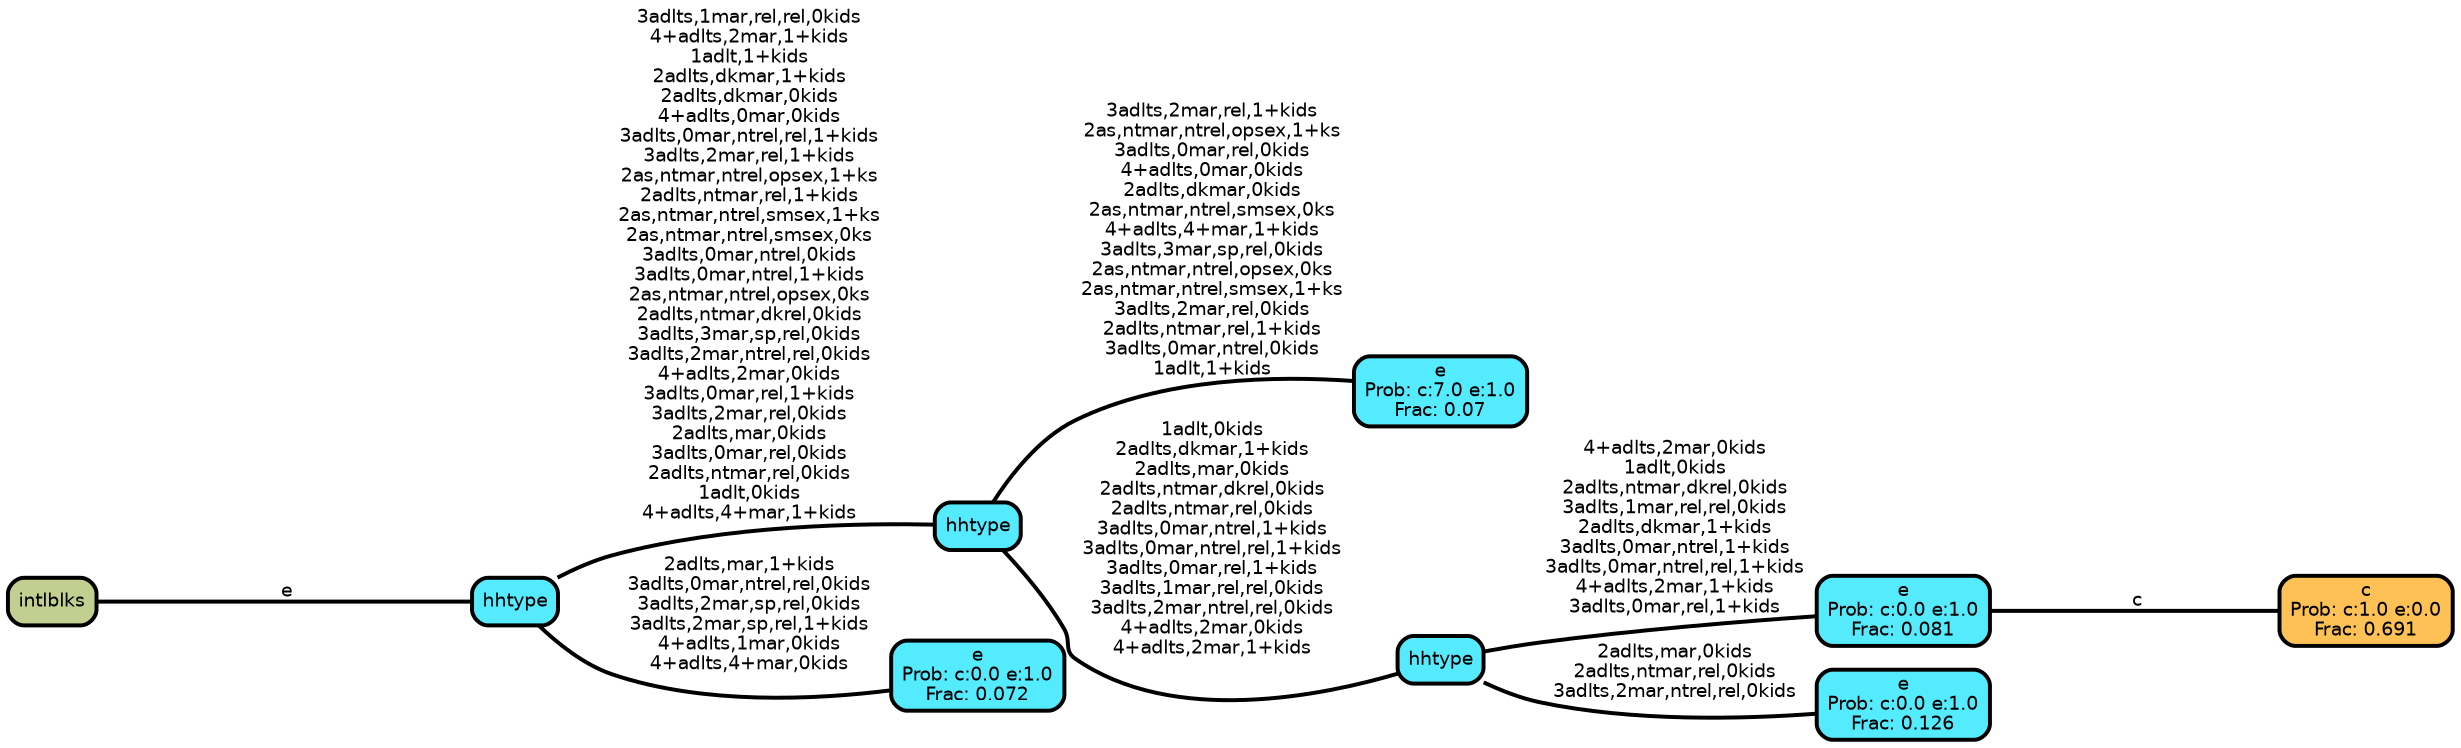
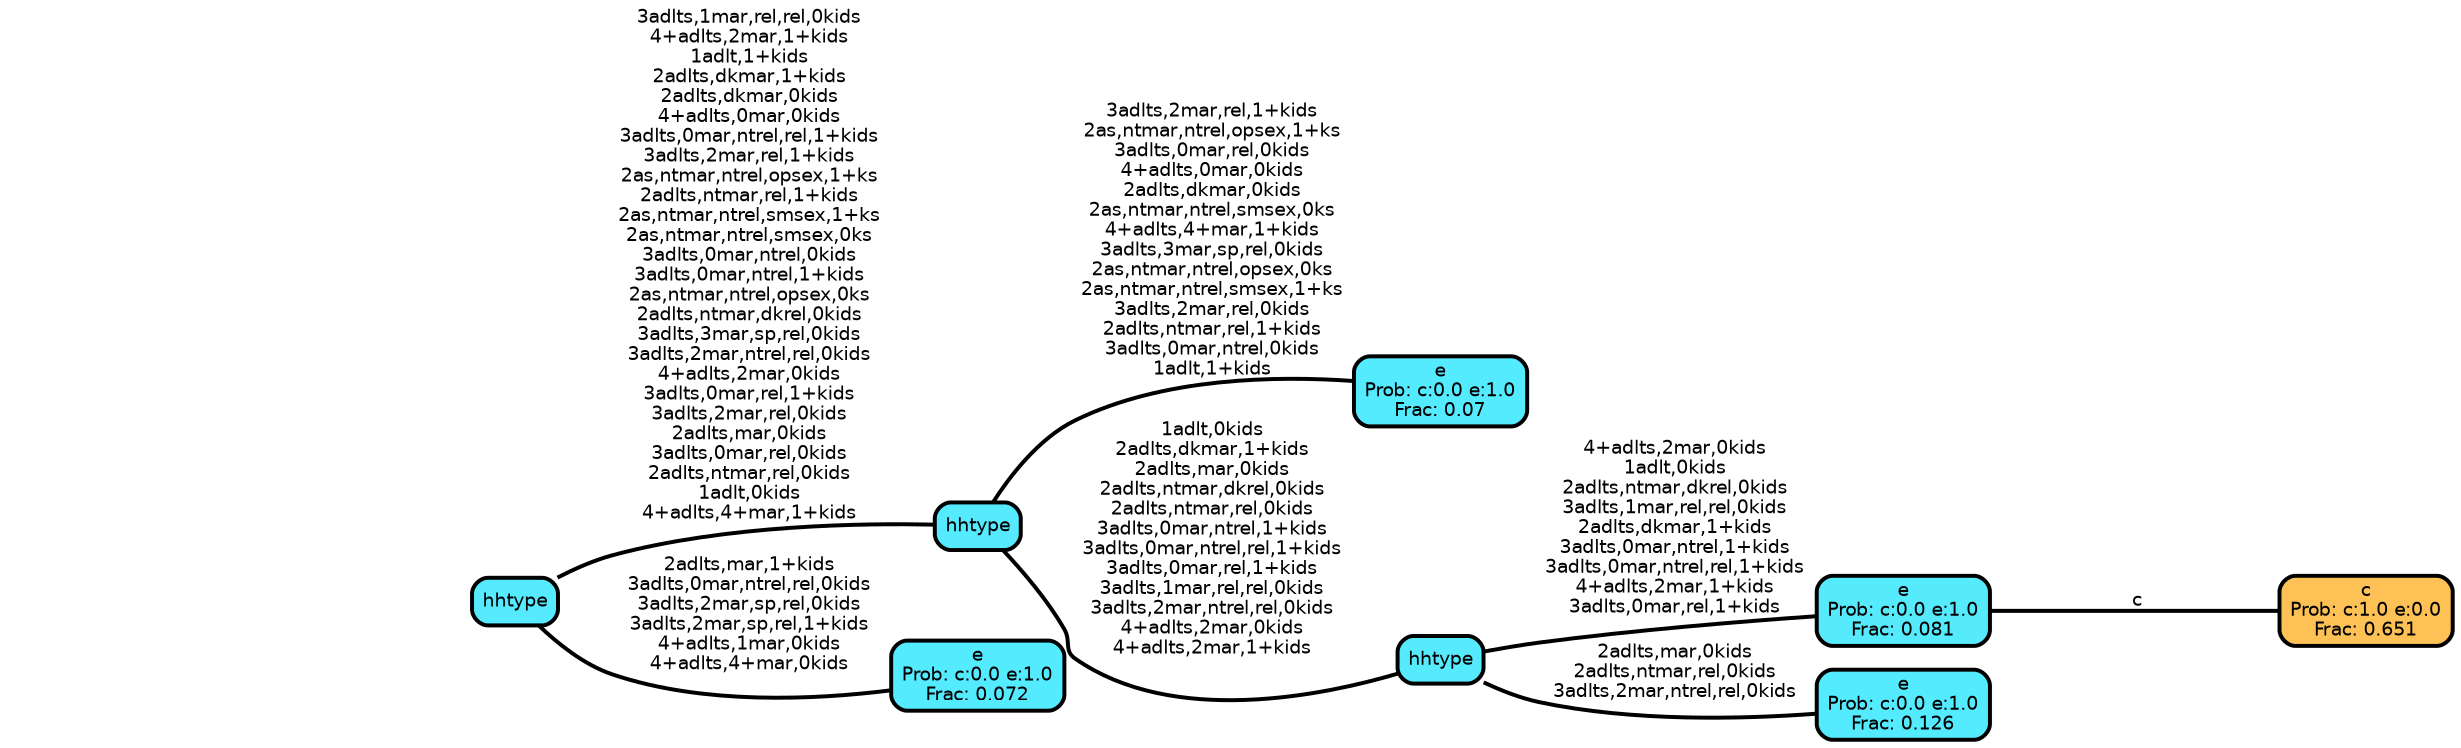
node "e Prob: c:7.0 e:1.0 Frac: 0.07": label "e Prob: c:7.0 e:1.0 Frac: 0.07" -> "e Prob: c:0.0 e:1.0 Frac: 0.07"
node "intlblks": removed
node "c Prob: c:1.0 e:0.0 Frac: 0.691": label "c Prob: c:1.0 e:0.0 Frac: 0.691" -> "c Prob: c:1.0 e:0.0 Frac: 0.651"
